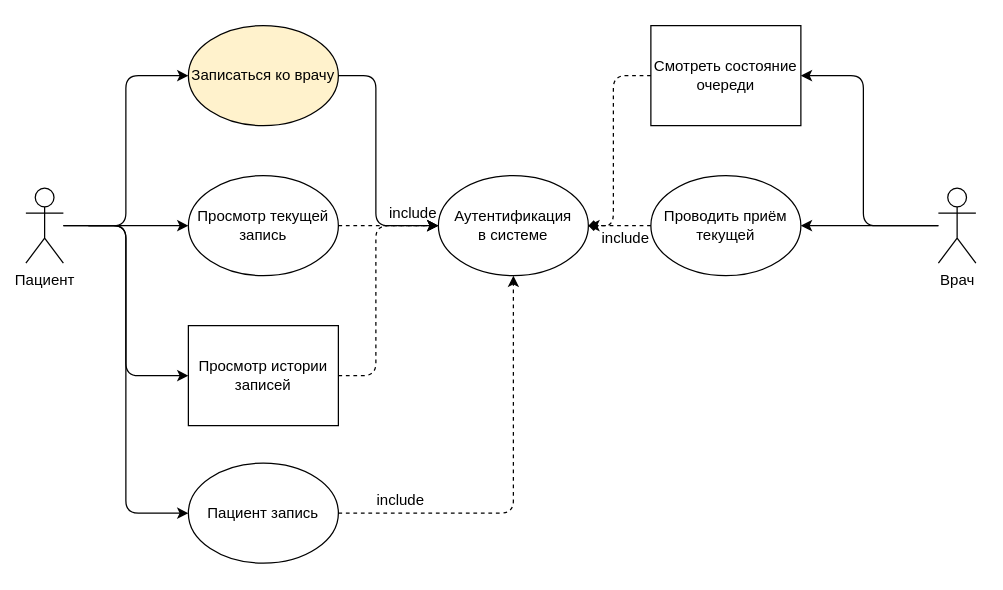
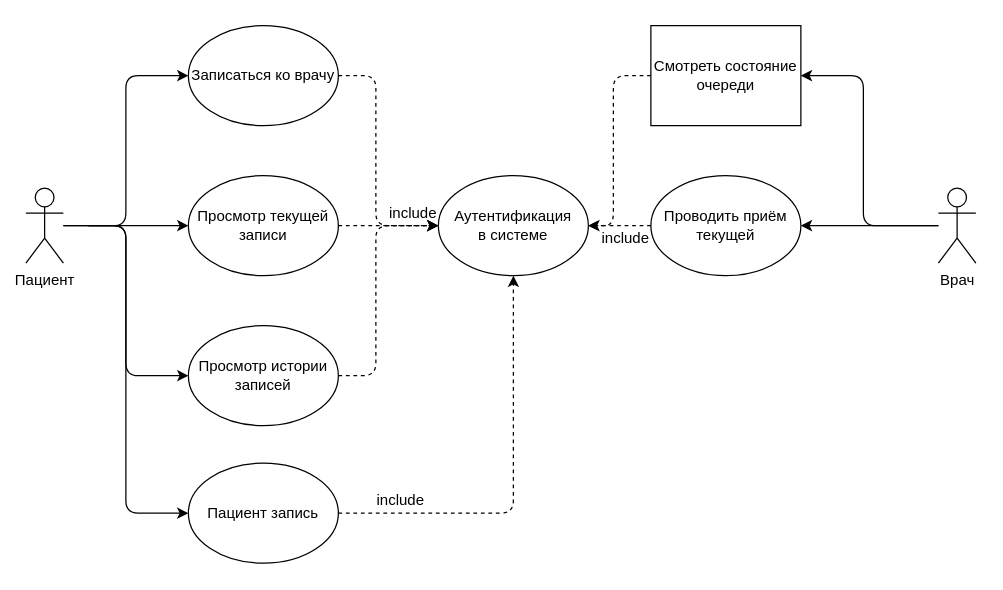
node "Записаться ко врачу": fillcolor #fff2cc -> #ffffff
edge "Записаться ко врачу" -> "Аутентификация в системе": style solid -> dashed
edge "Смотреть состояние очереди" -> "Аутентификация в системе": arrowhead diamond -> classic
node "Просмотр текущей запись": label "Просмотр текущей запись" -> "Просмотр текущей записи"
edge "Проводить приём текущей" -> "Аутентификация в системе": arrowhead classic -> open
node "Просмотр истории записей": shape rectangle -> ellipse
